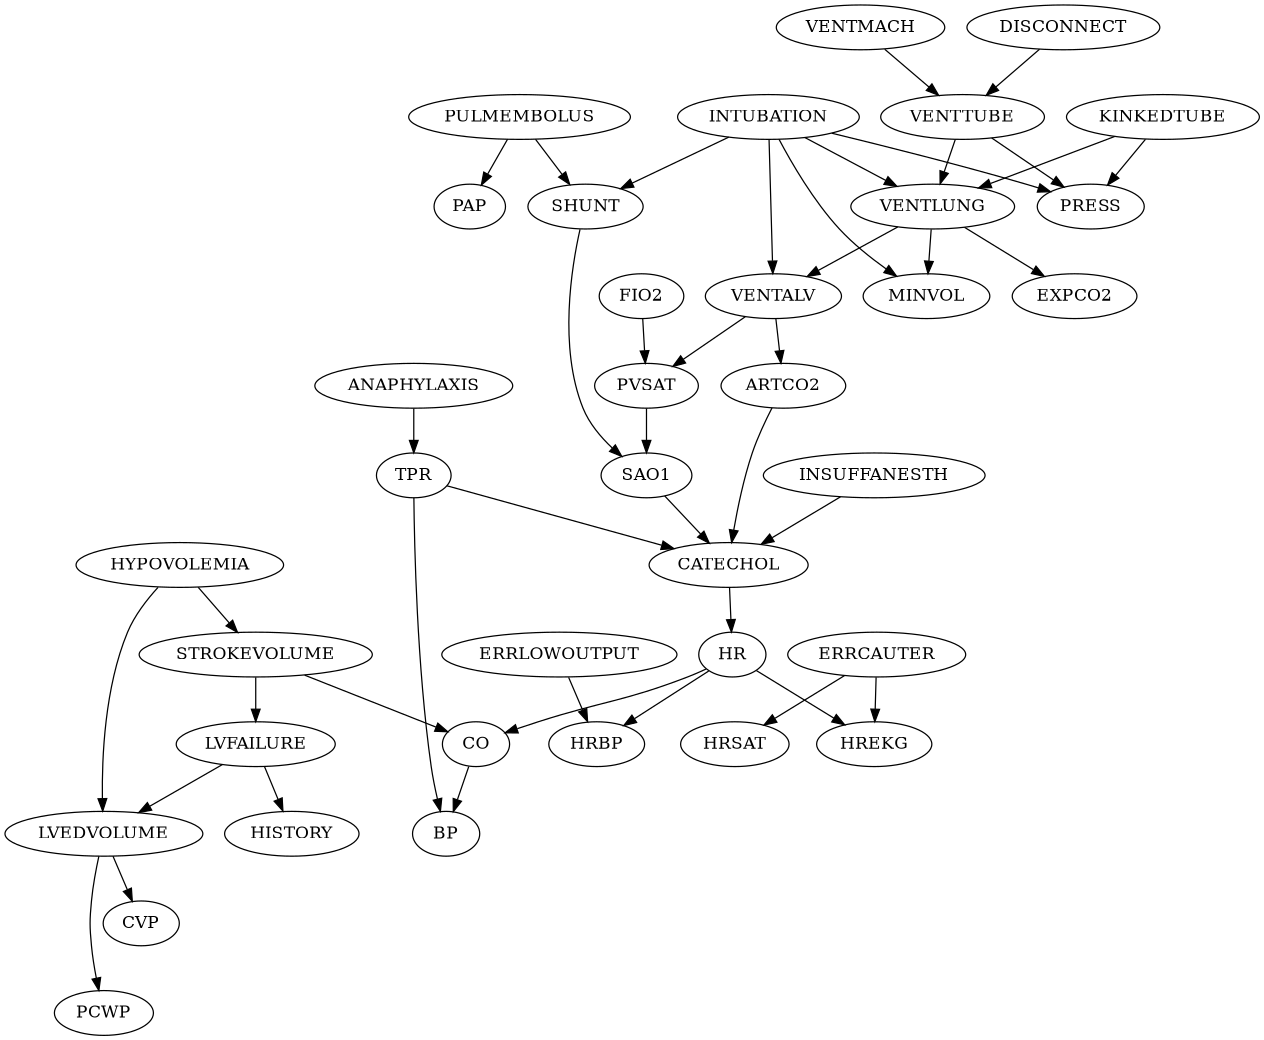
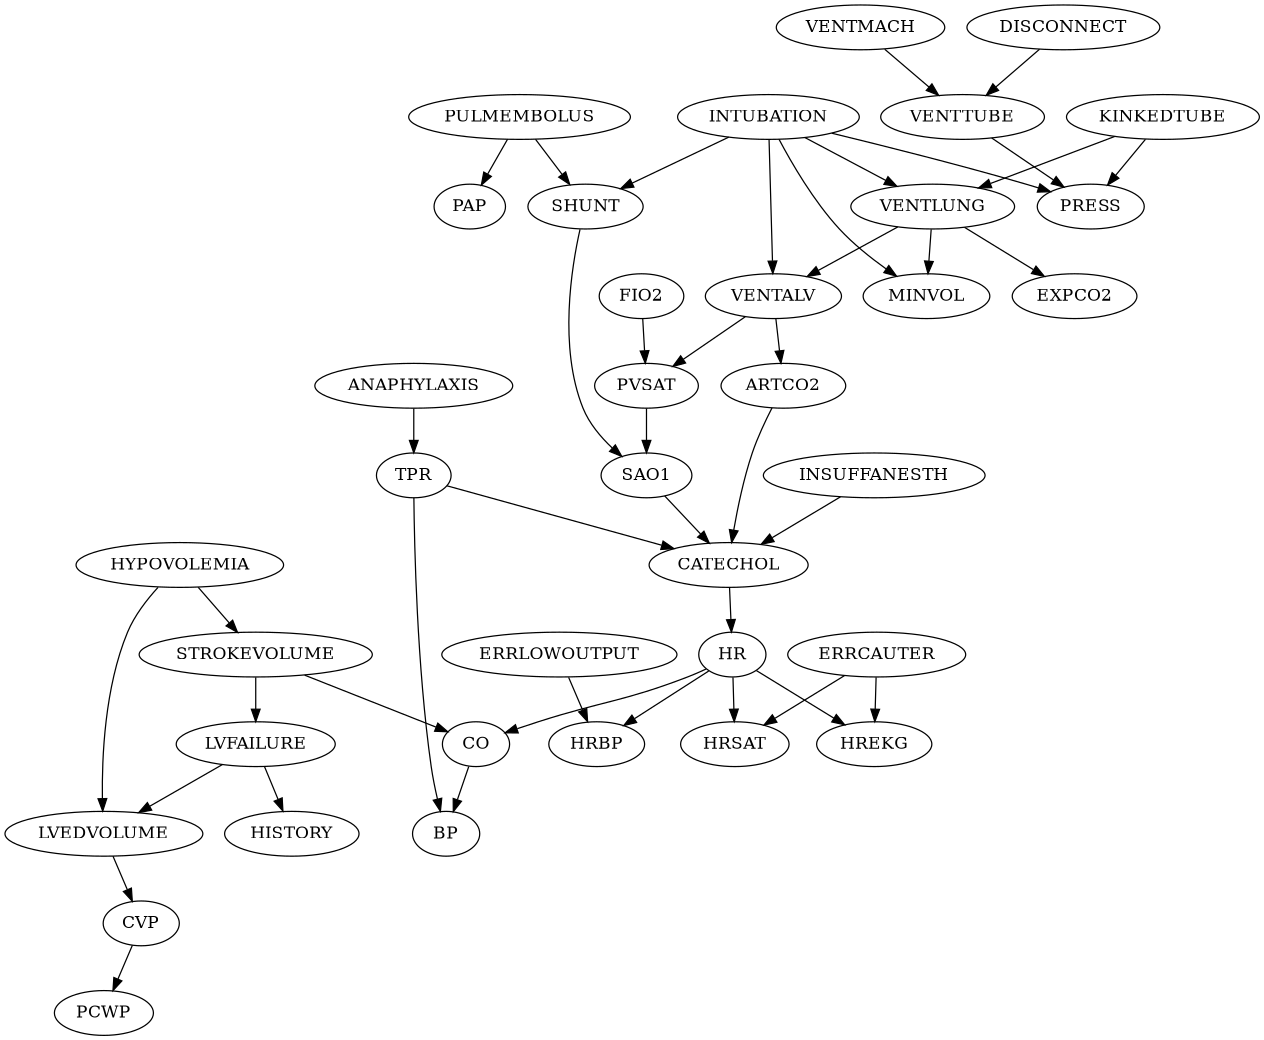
edge "VENTTUBE" -> "VENTLUNG": removed
edge "HR" -> "HRSAT": added
edge "LVEDVOLUME" -> "PCWP": now "CVP" -> "PCWP"
